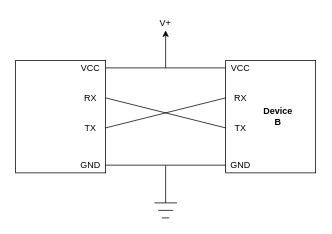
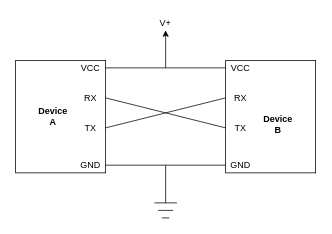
node "Device A": added
node "Device B": moved (278, 117) -> (278, 124)
